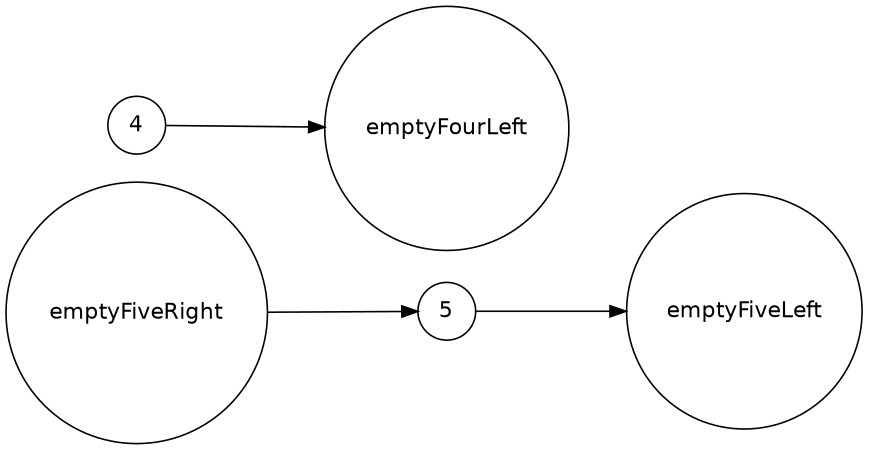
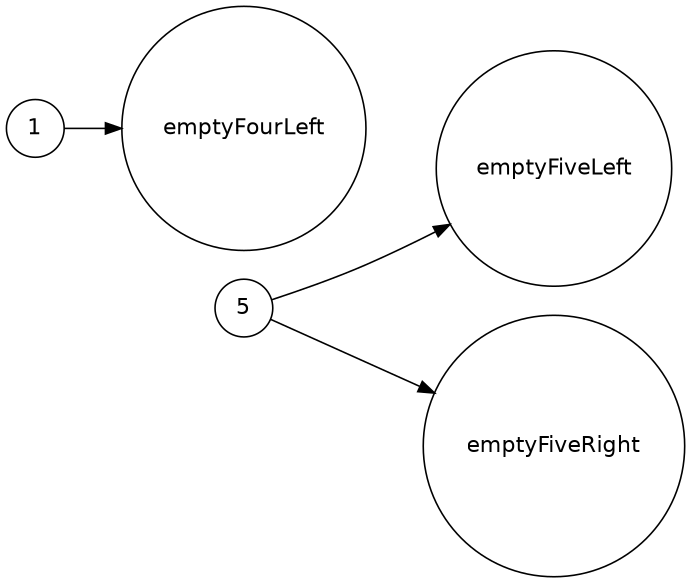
node "4": label "4" -> "1"
edge "emptyFiveRight" -> "5": reversed
